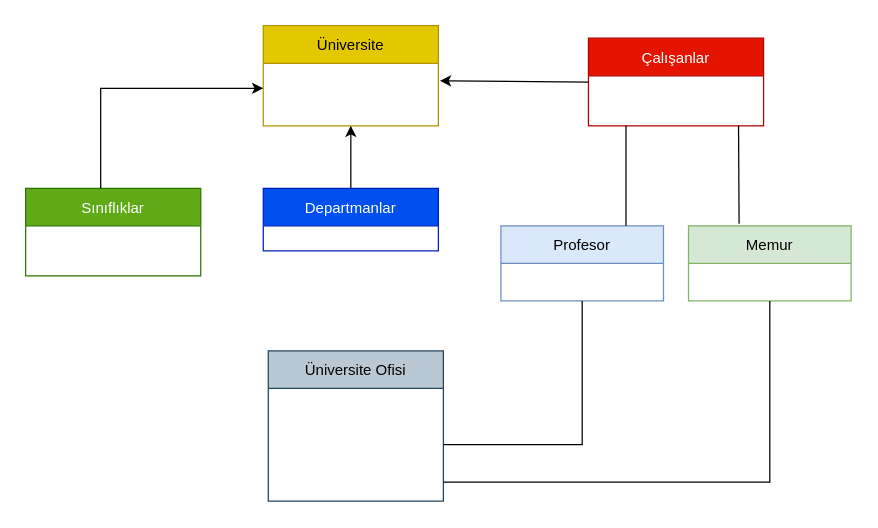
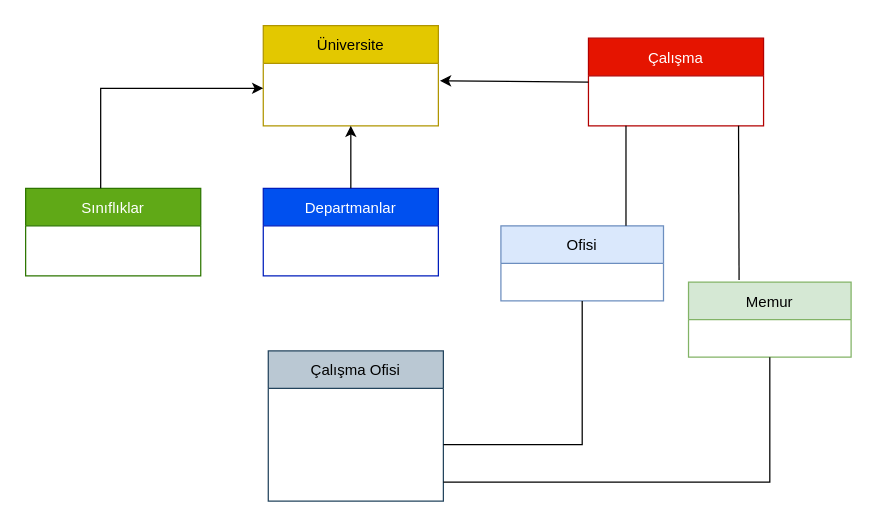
node "Çalışanlar": label "Çalışanlar" -> "Çalışma"
node "Departmanlar": size 175x63 -> 175x88
node "Profesor": label "Profesor" -> "Ofisi"
node "Memur": moved (769, 263) -> (769, 319)
node "Üniversite Ofisi": label "Üniversite Ofisi" -> "Çalışma Ofisi"
